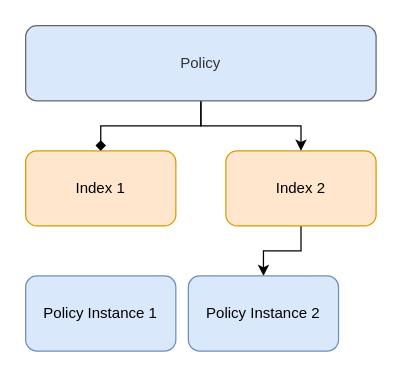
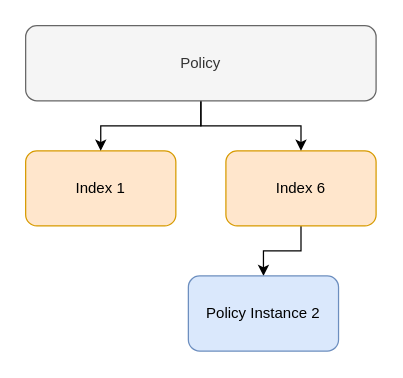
node "Policy": fillcolor #dae8fc -> #f5f5f5
edge "Policy" -> "Index 1": arrowhead diamond -> classic
node "Index 2": label "Index 2" -> "Index 6"
node "Policy Instance 1": removed
